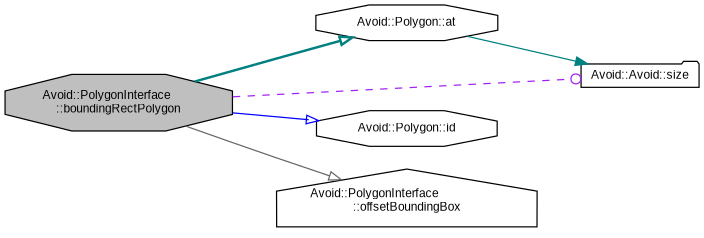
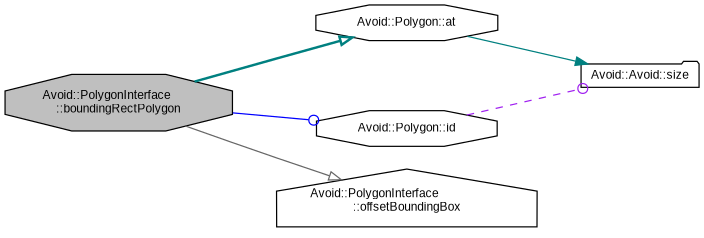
edge "Avoid::PolygonInterface ::boundingRectPolygon" -> "Avoid::Avoid::size": now "Avoid::Polygon::id" -> "Avoid::Avoid::size"
edge "Avoid::PolygonInterface ::boundingRectPolygon" -> "Avoid::Polygon::id": arrowhead onormal -> odot
